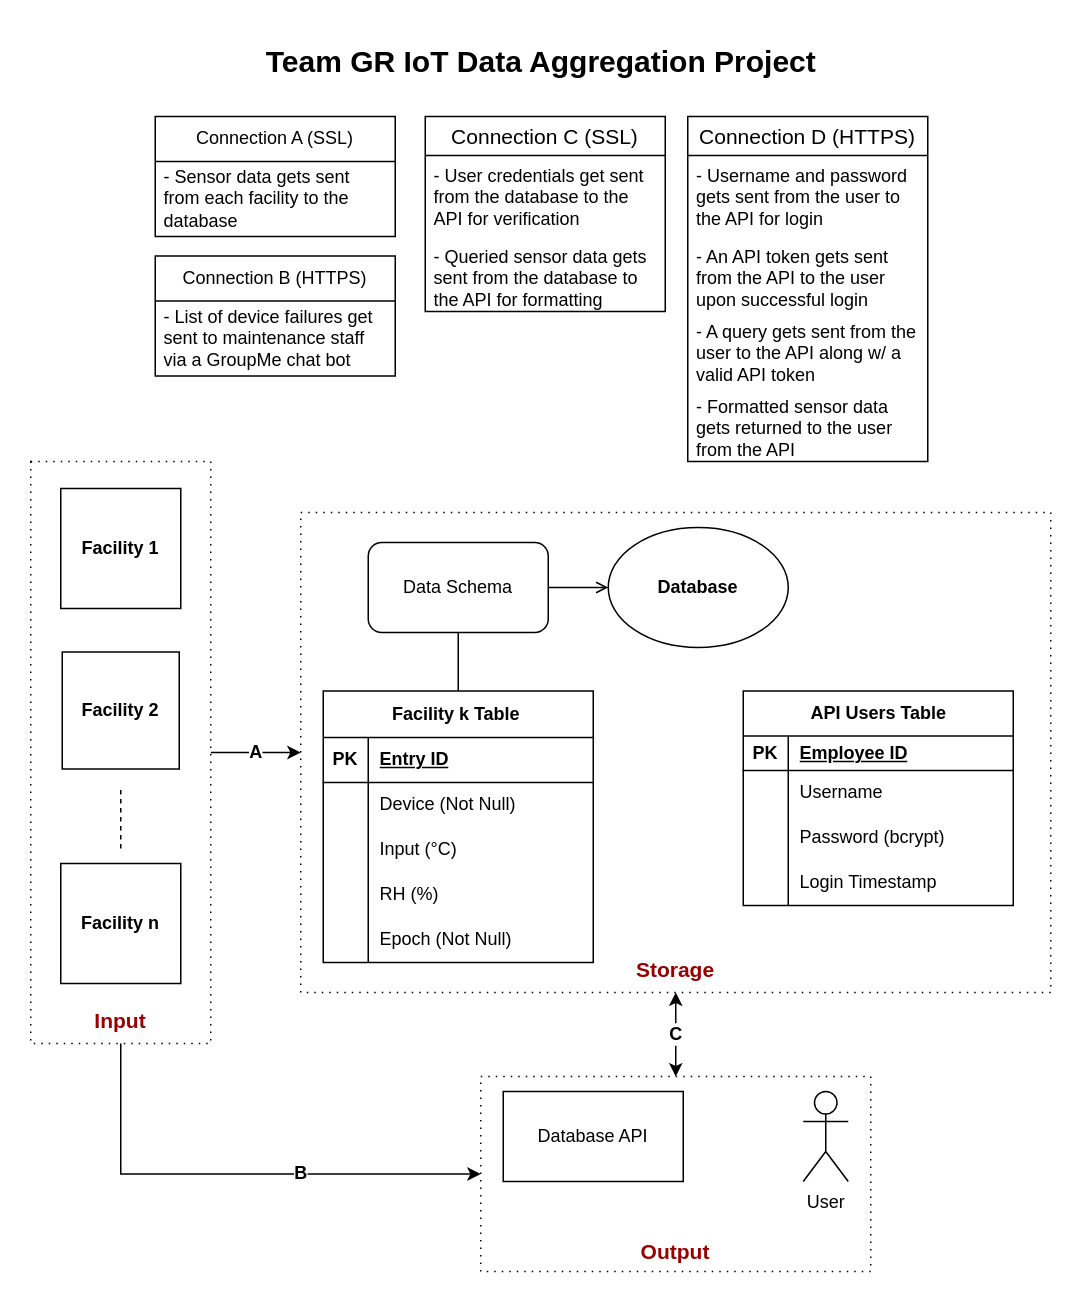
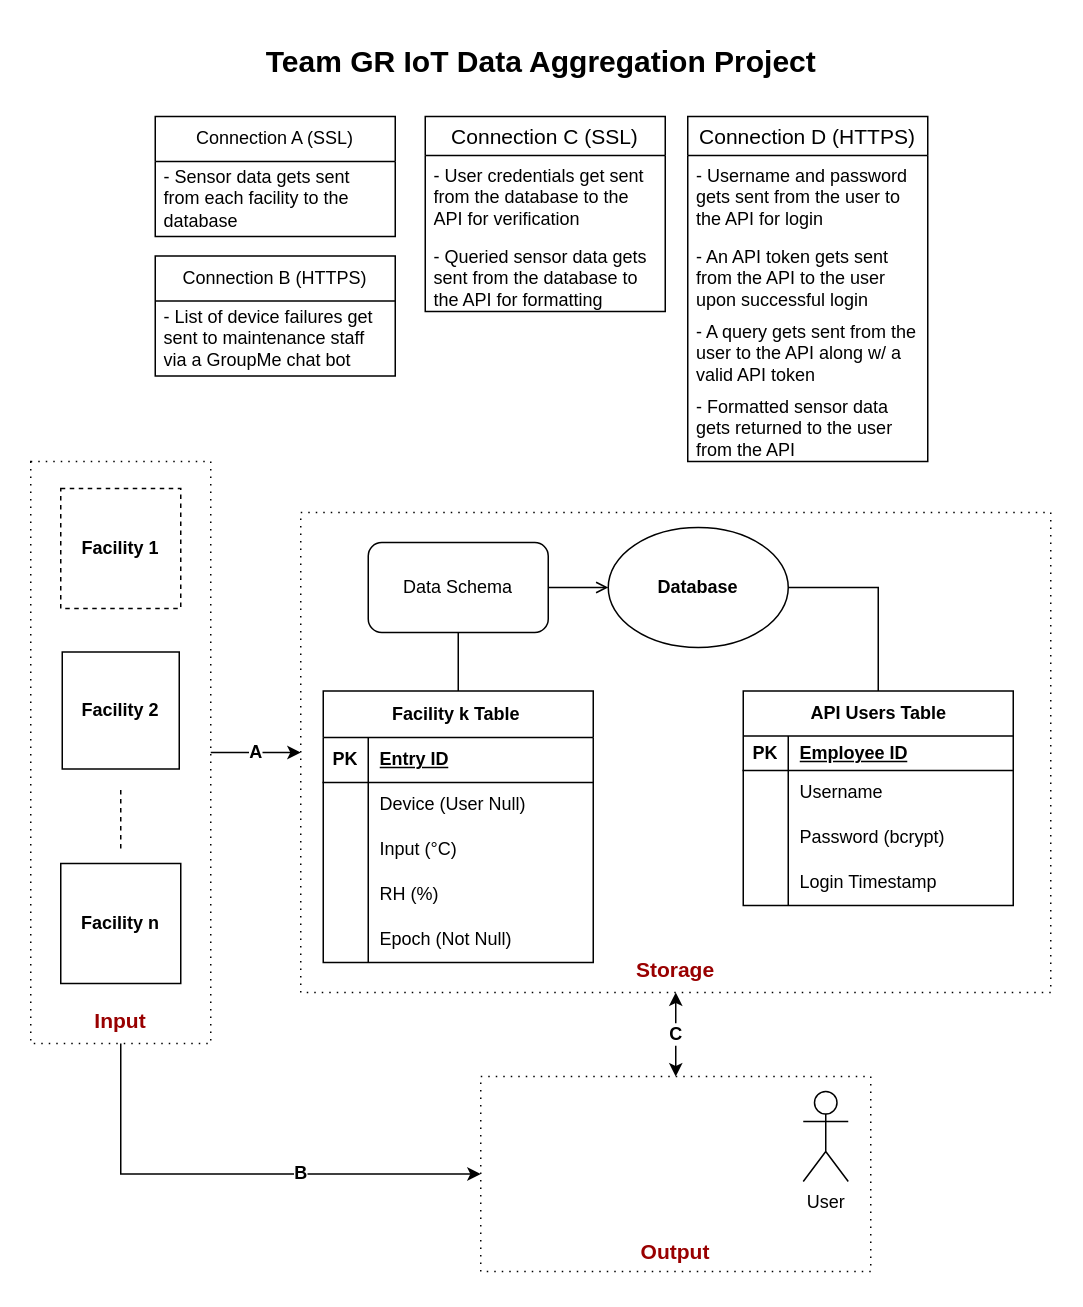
node "Facility 1": style solid -> dashed
edge "Database" -- "API Users Table": added
node "Device (Not Null)": label "Device (Not Null)" -> "Device (User Null)"
node "Database API": removed
